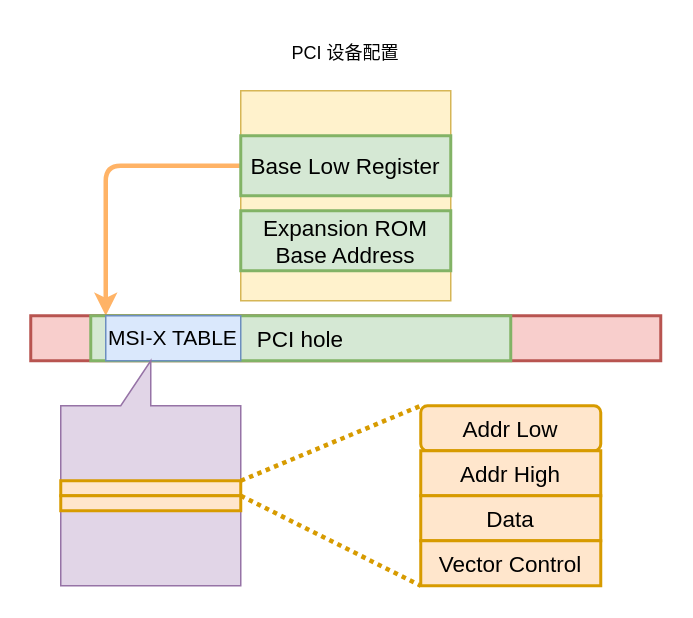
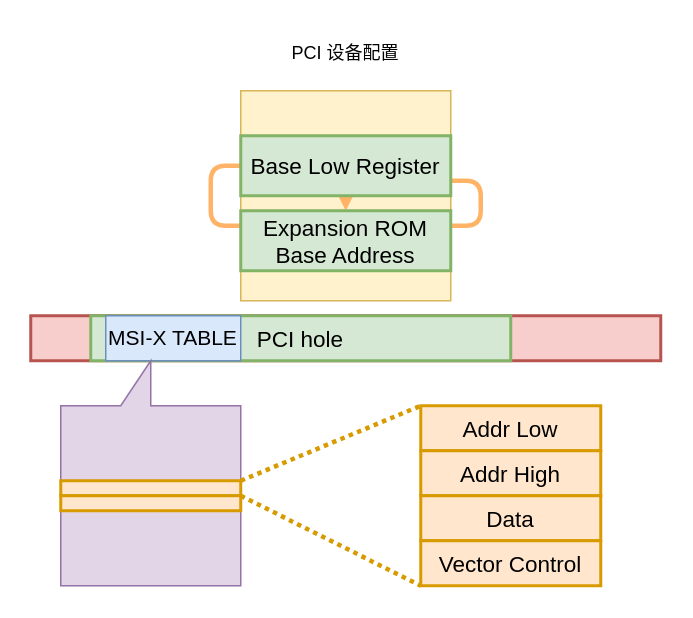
edge "Base Low Register" -> "MSI-X TABLE": now "Base Low Register" -> "Expansion ROM Base Address"
node "Addr Low": shape rounded rectangle -> rectangle
